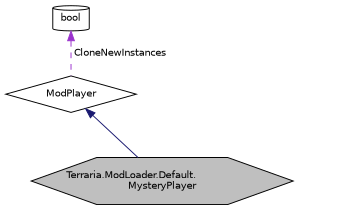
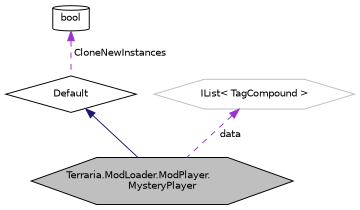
node "ModPlayer": label "ModPlayer" -> "Default"
node "IList< TagCompound >": added
node "Terraria.ModLoader.Default. MysteryPlayer": label "Terraria.ModLoader.Default. MysteryPlayer" -> "Terraria.ModLoader.ModPlayer. MysteryPlayer"
